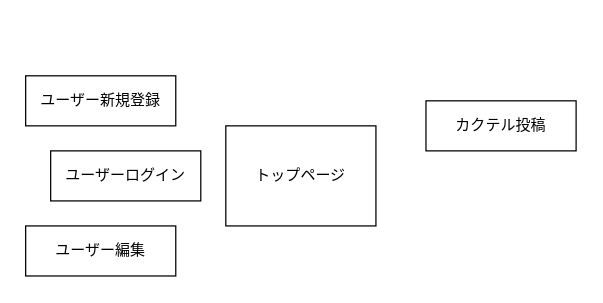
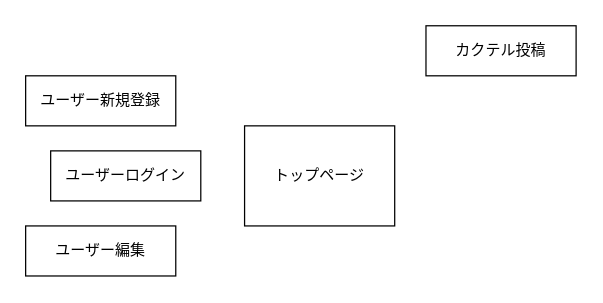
node "カクテル投稿": moved (501, 126) -> (501, 51)
node "トップページ": moved (301, 176) -> (319, 176)
